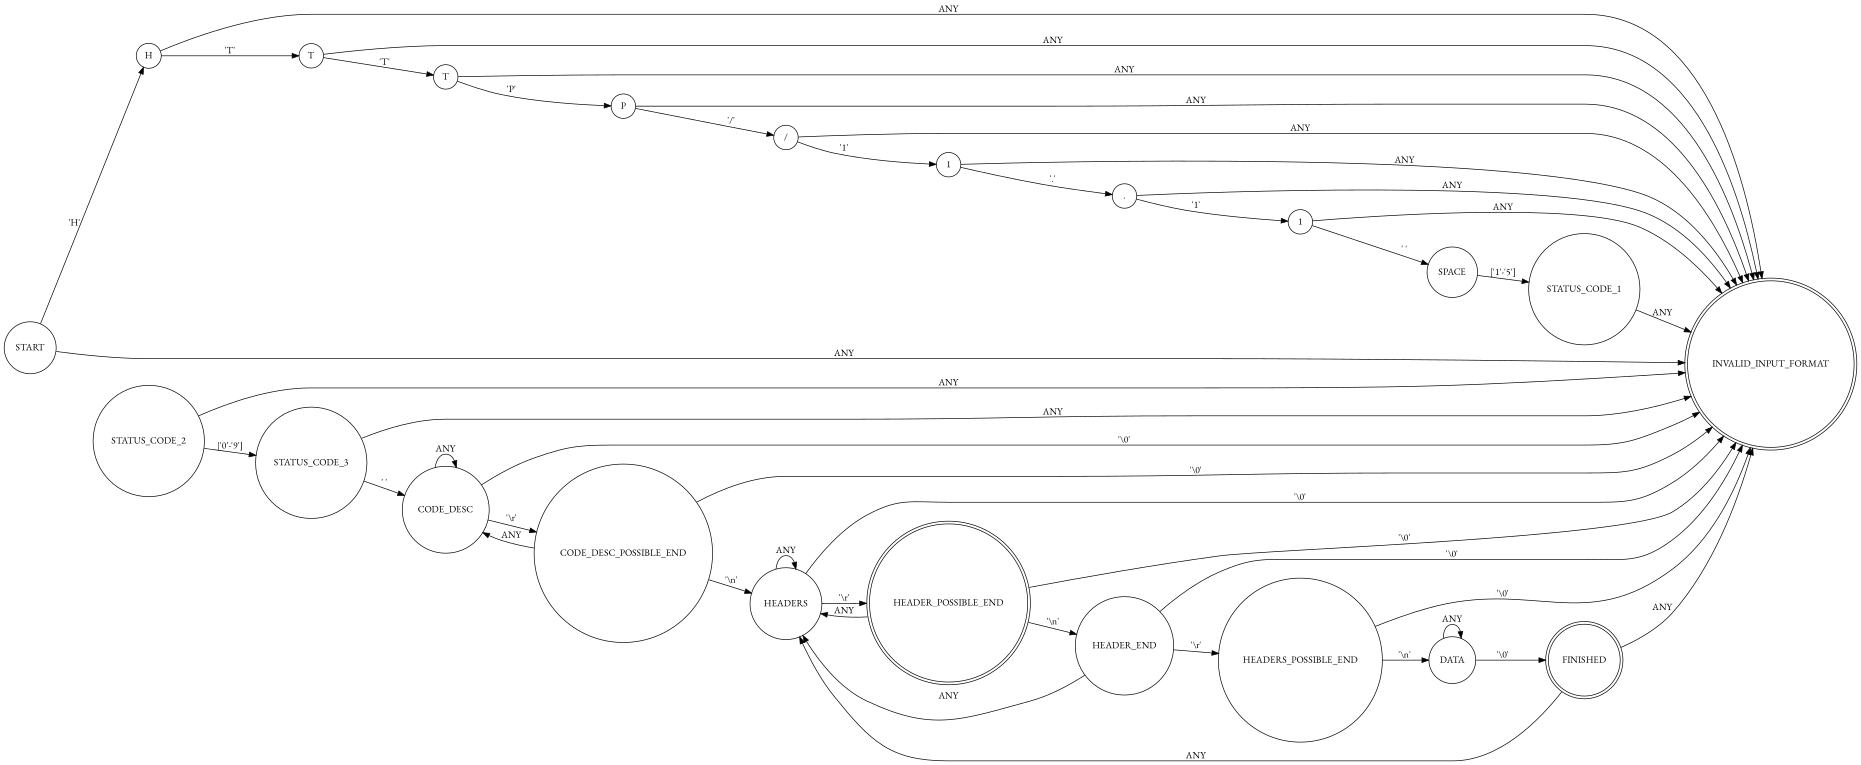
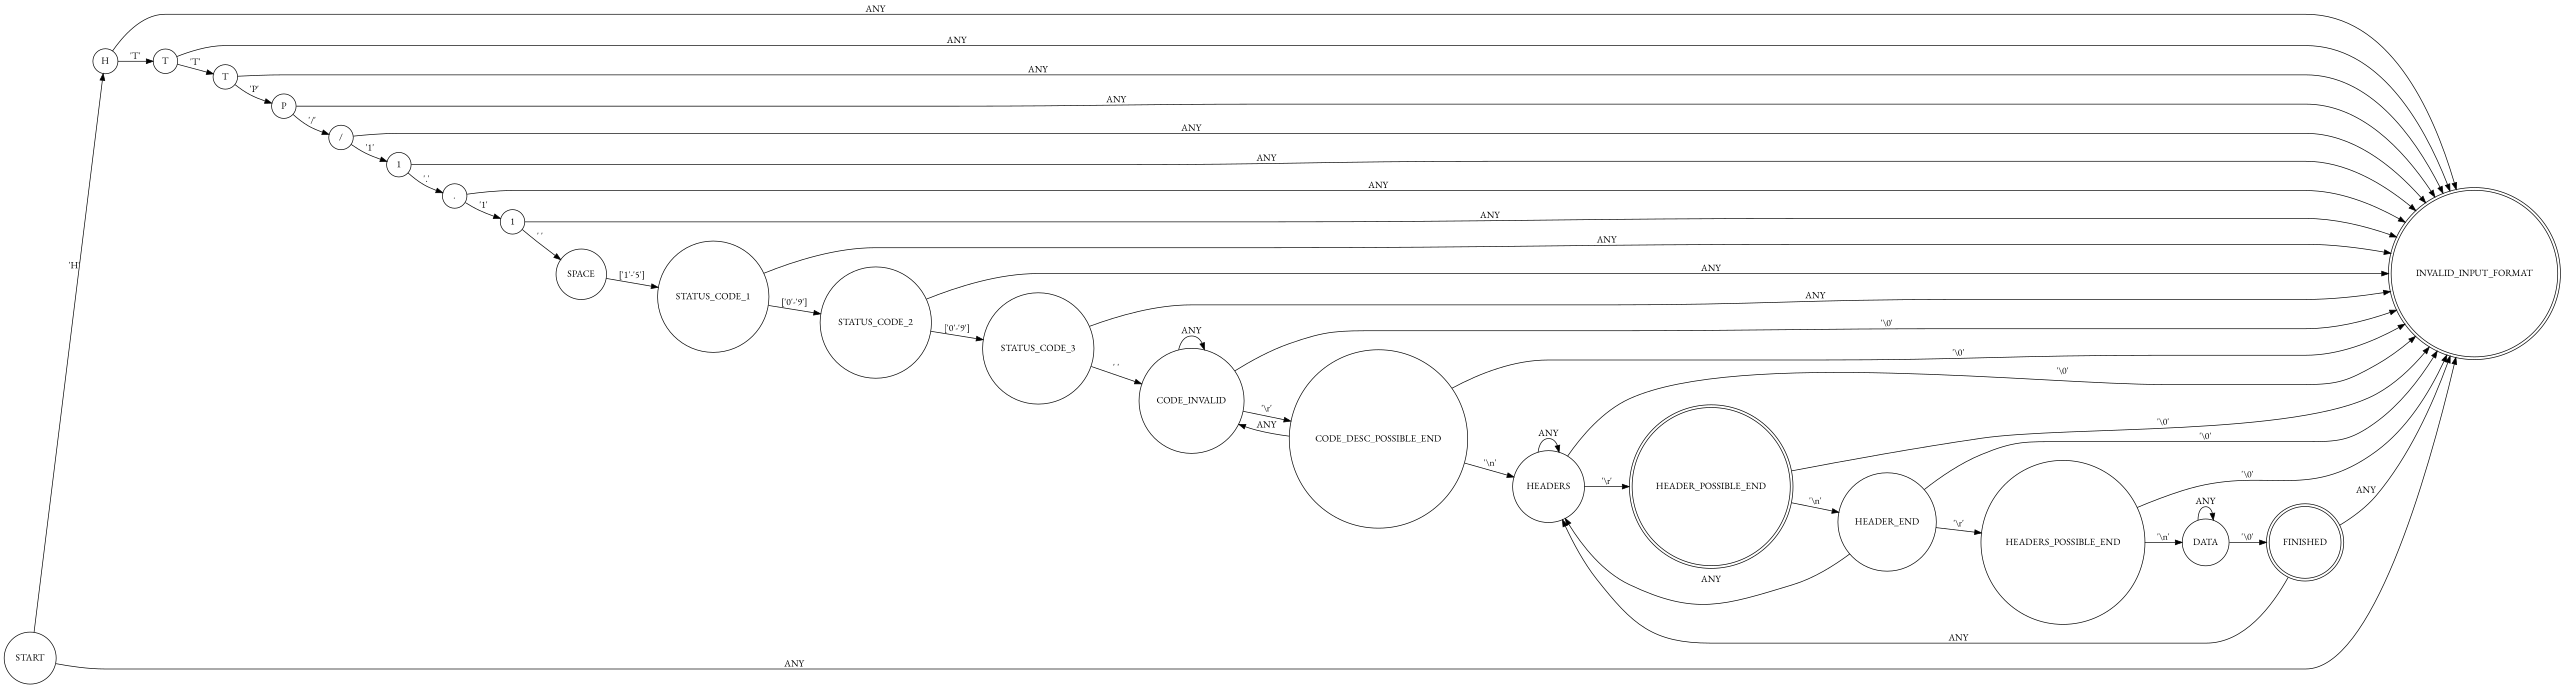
edge "STATUS_CODE_1" -> "STATUS_CODE_2": added, label "['0'-'9']"
node "CODE_DESC": label "CODE_DESC" -> "CODE_INVALID"
edge "HEADER_POSSIBLE_END" -> "HEADERS": removed, label "ANY"
